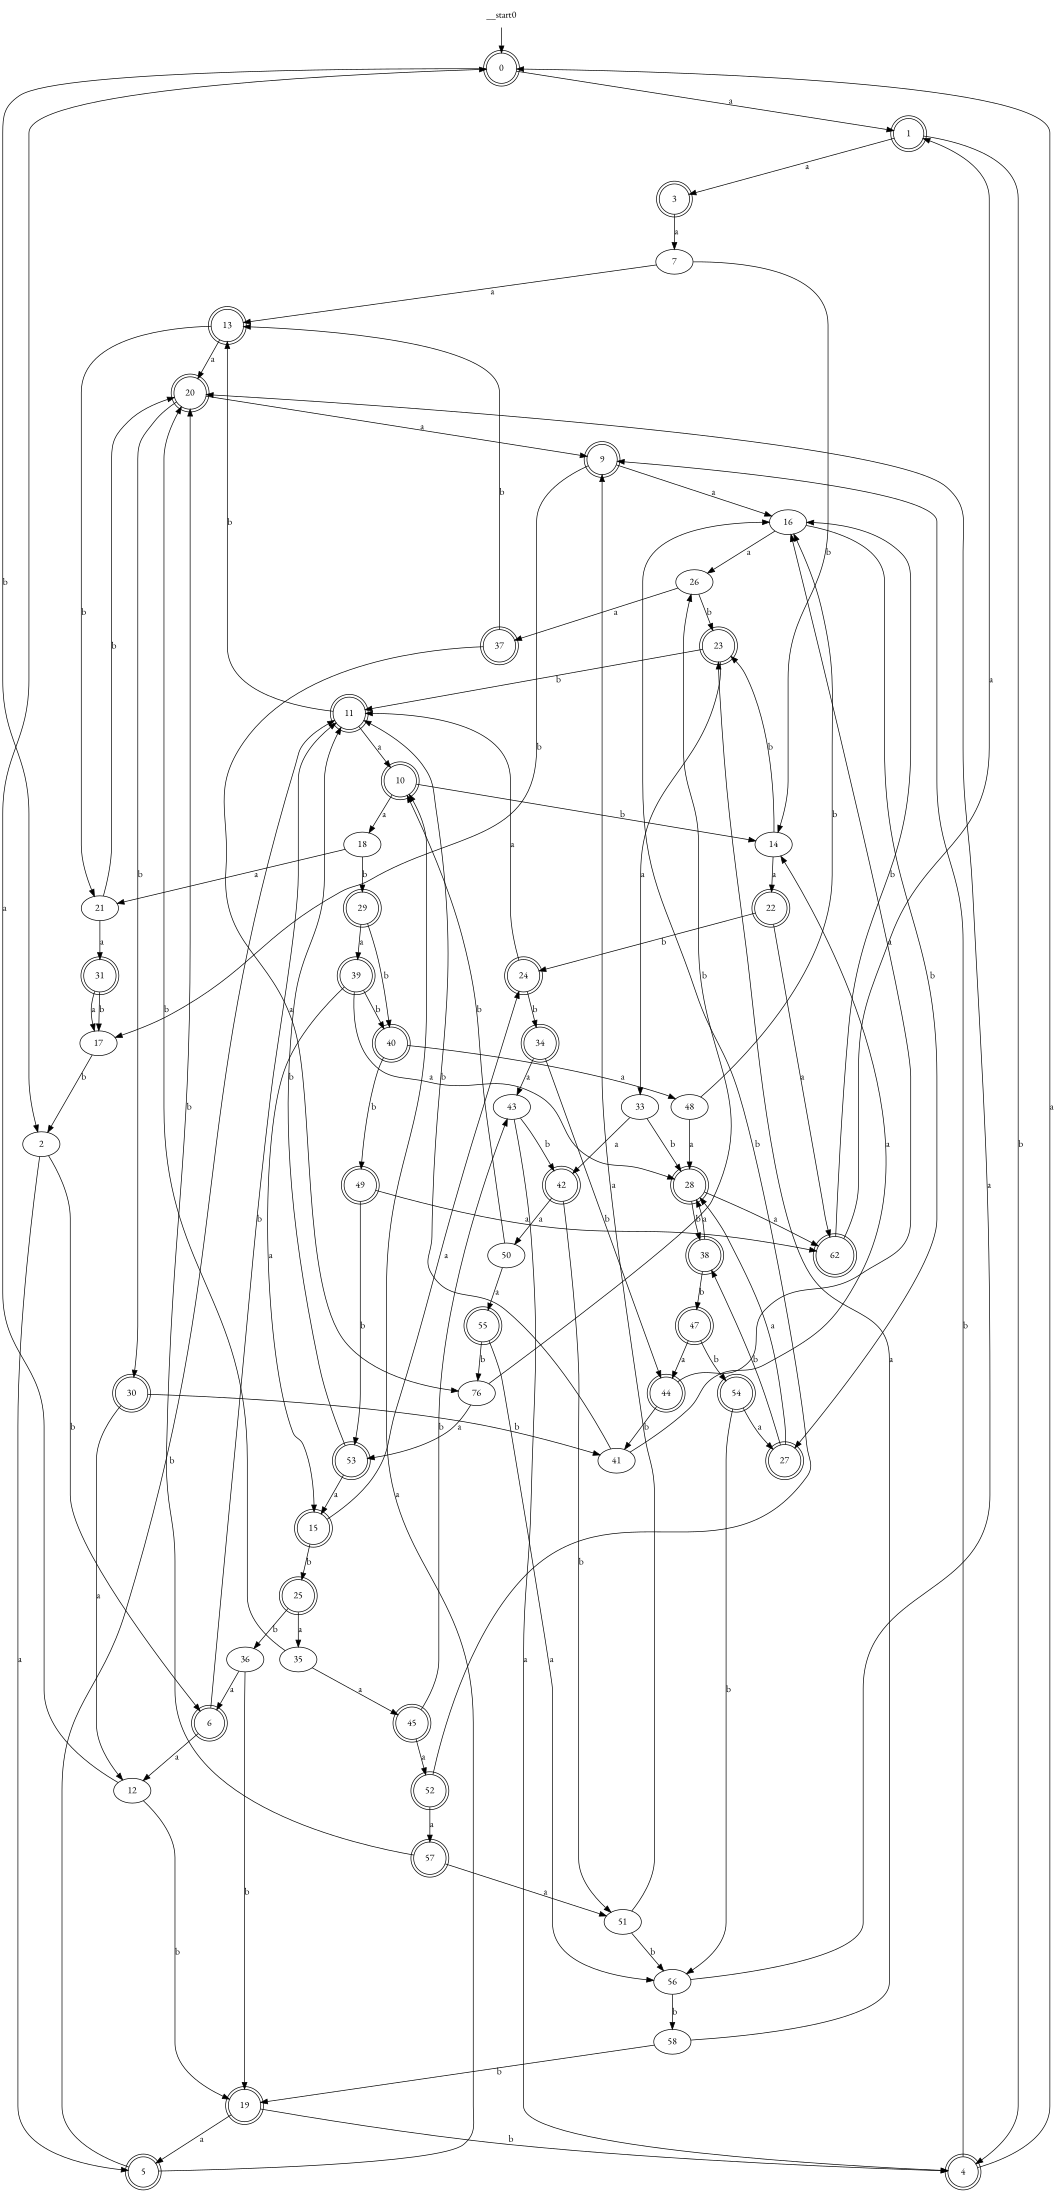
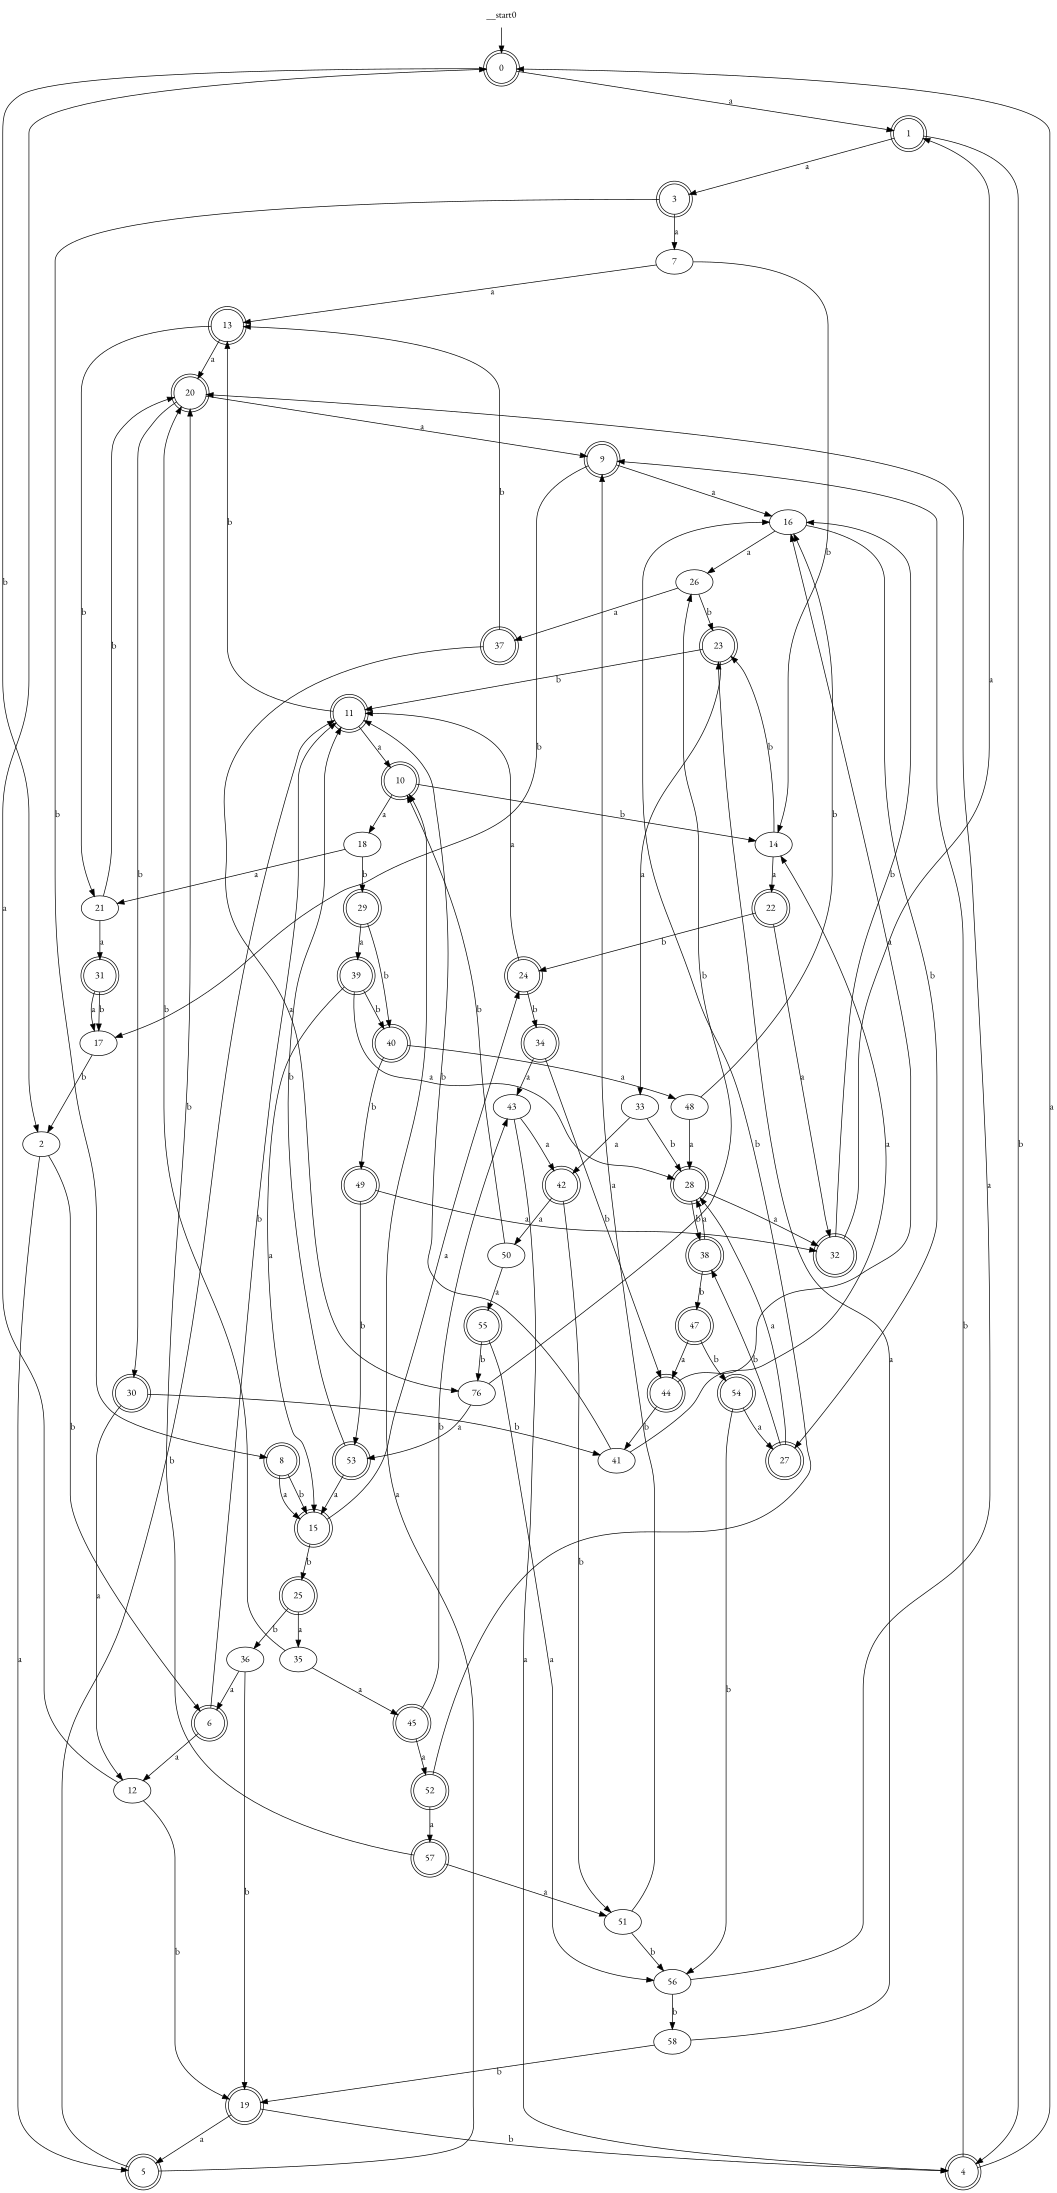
edge "43" -> "42": label "b" -> "a"
node "62": label "62" -> "32"
node "8": added
